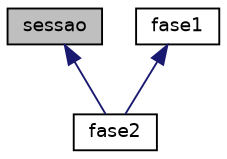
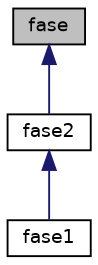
node "sessao": label "sessao" -> "fase"
edge "fase2" -> "fase1": reversed
